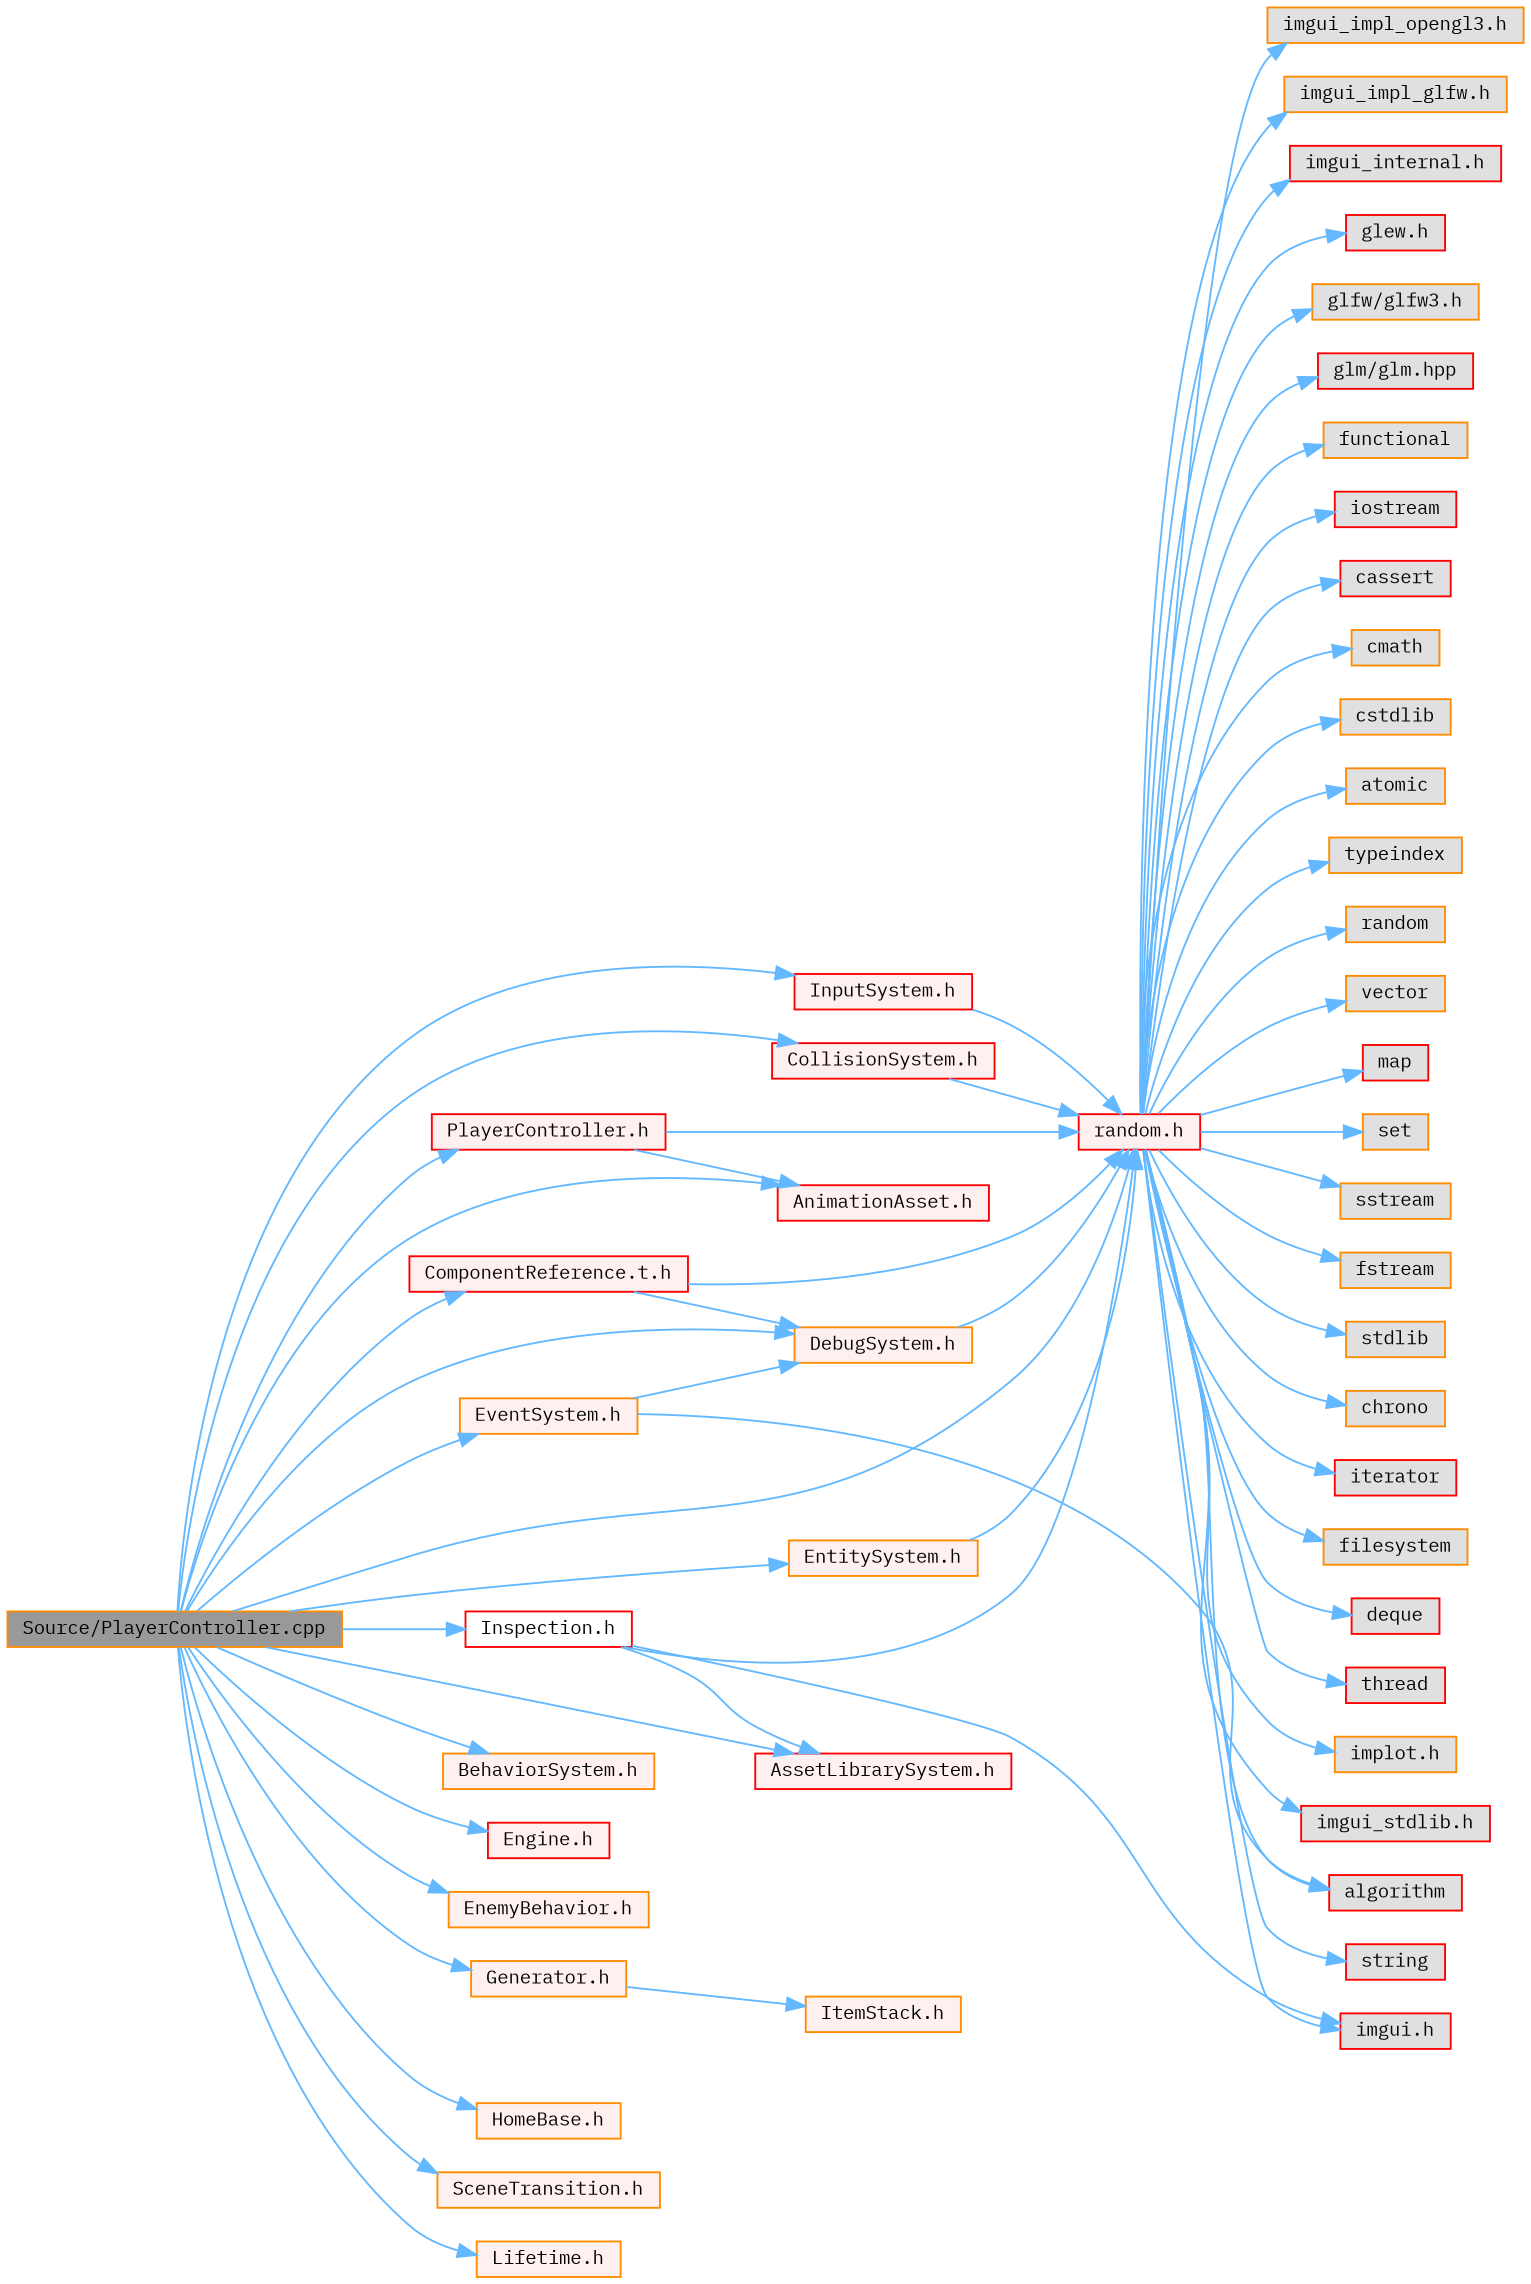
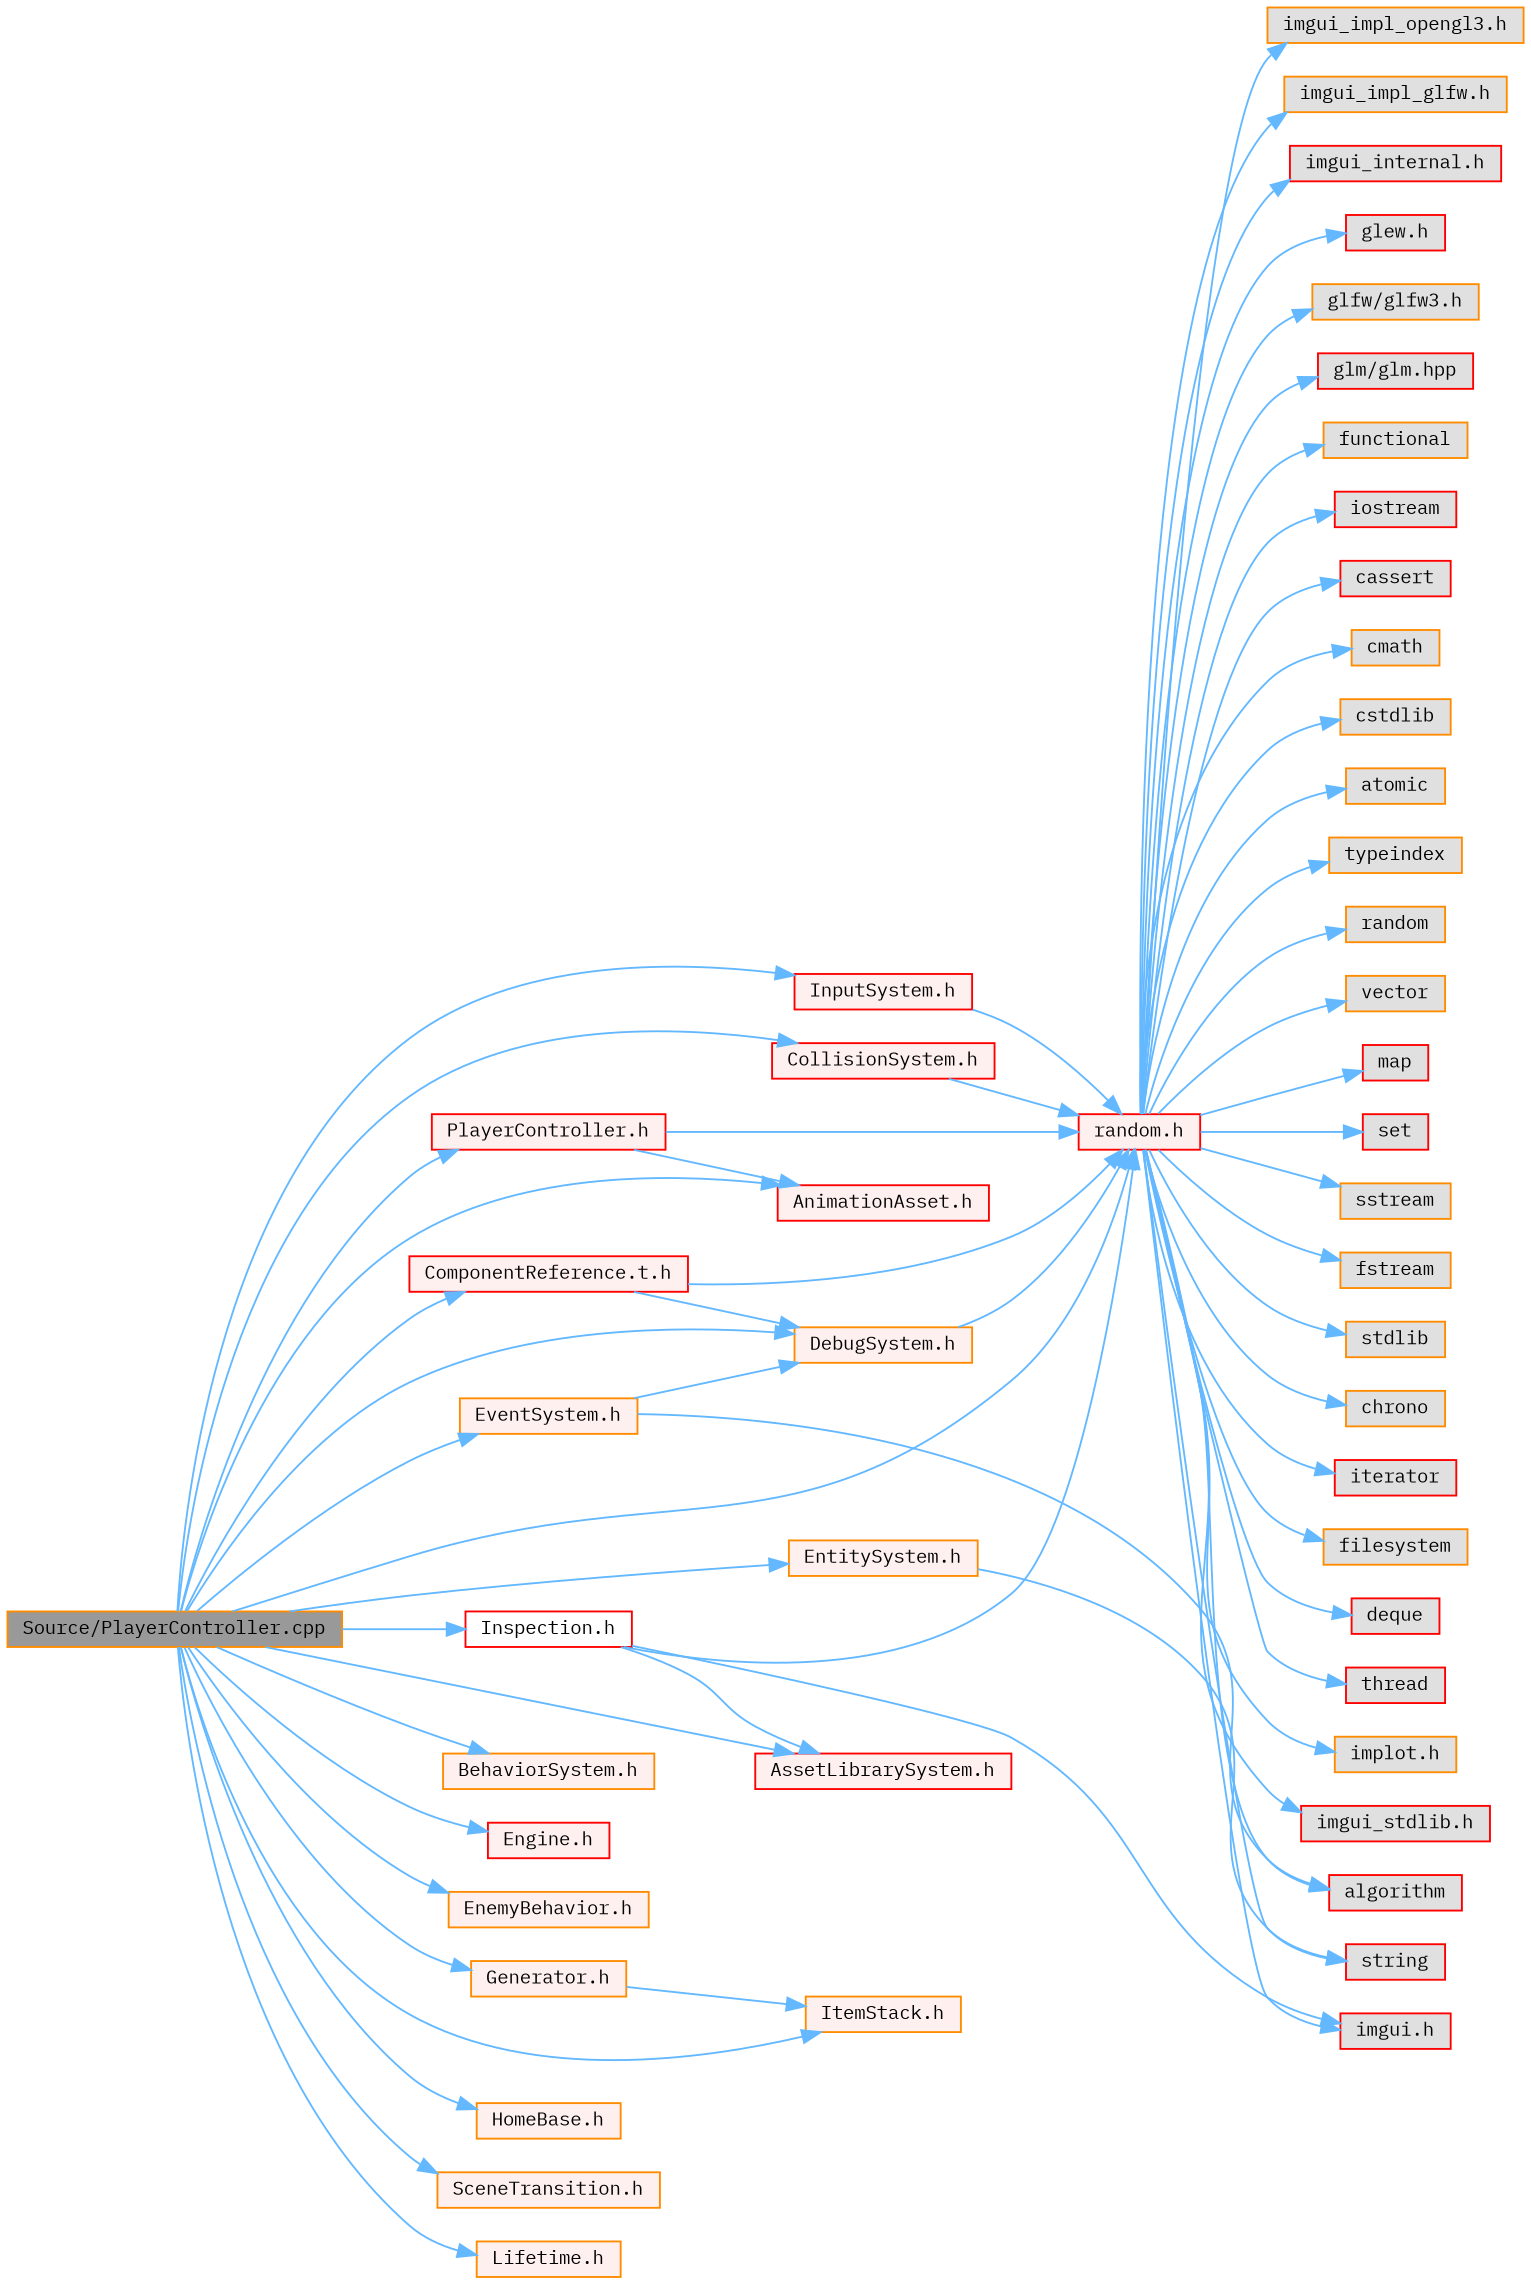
node "set": color darkorange -> red
edge "EntitySystem.h" -> "random.h": now "EntitySystem.h" -> "string"
edge "Source/PlayerController.cpp" -> "ItemStack.h": added
